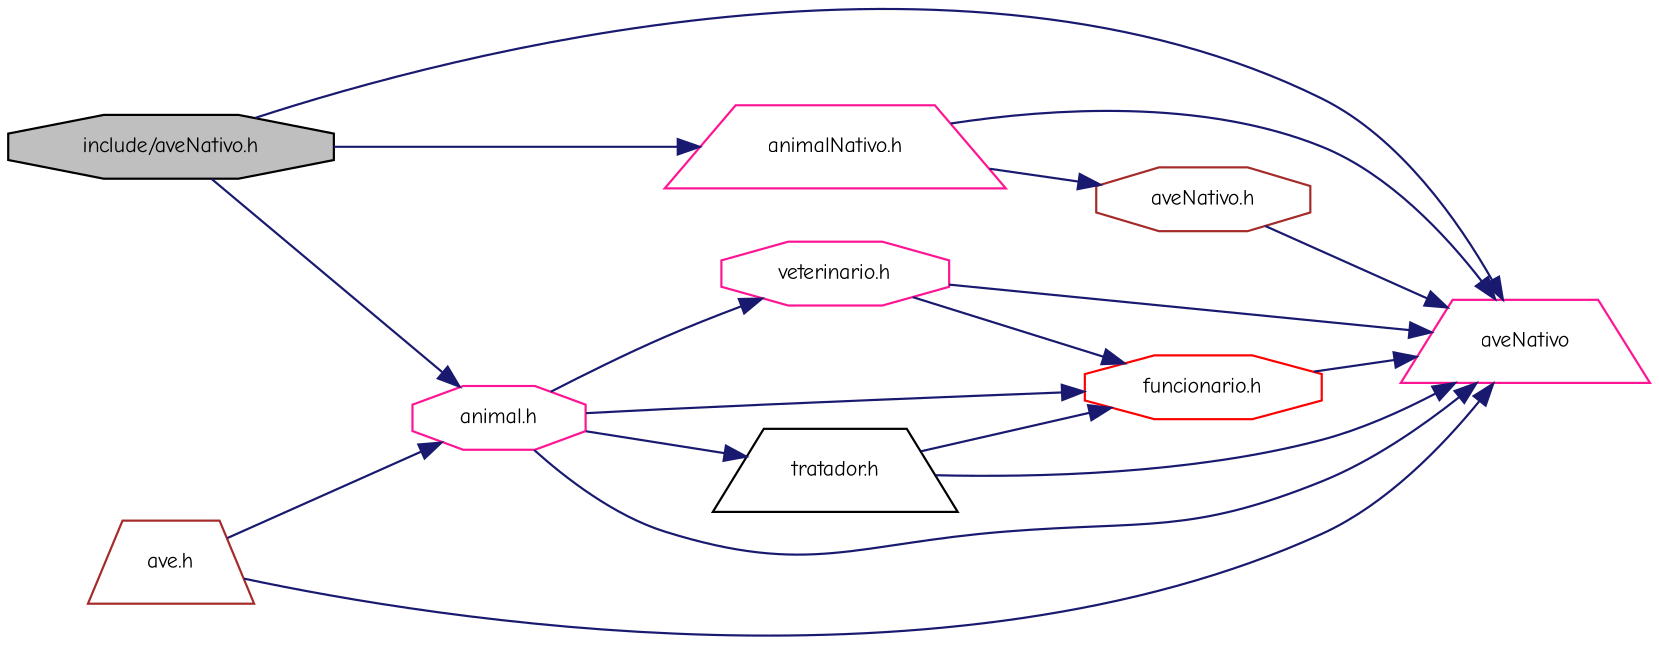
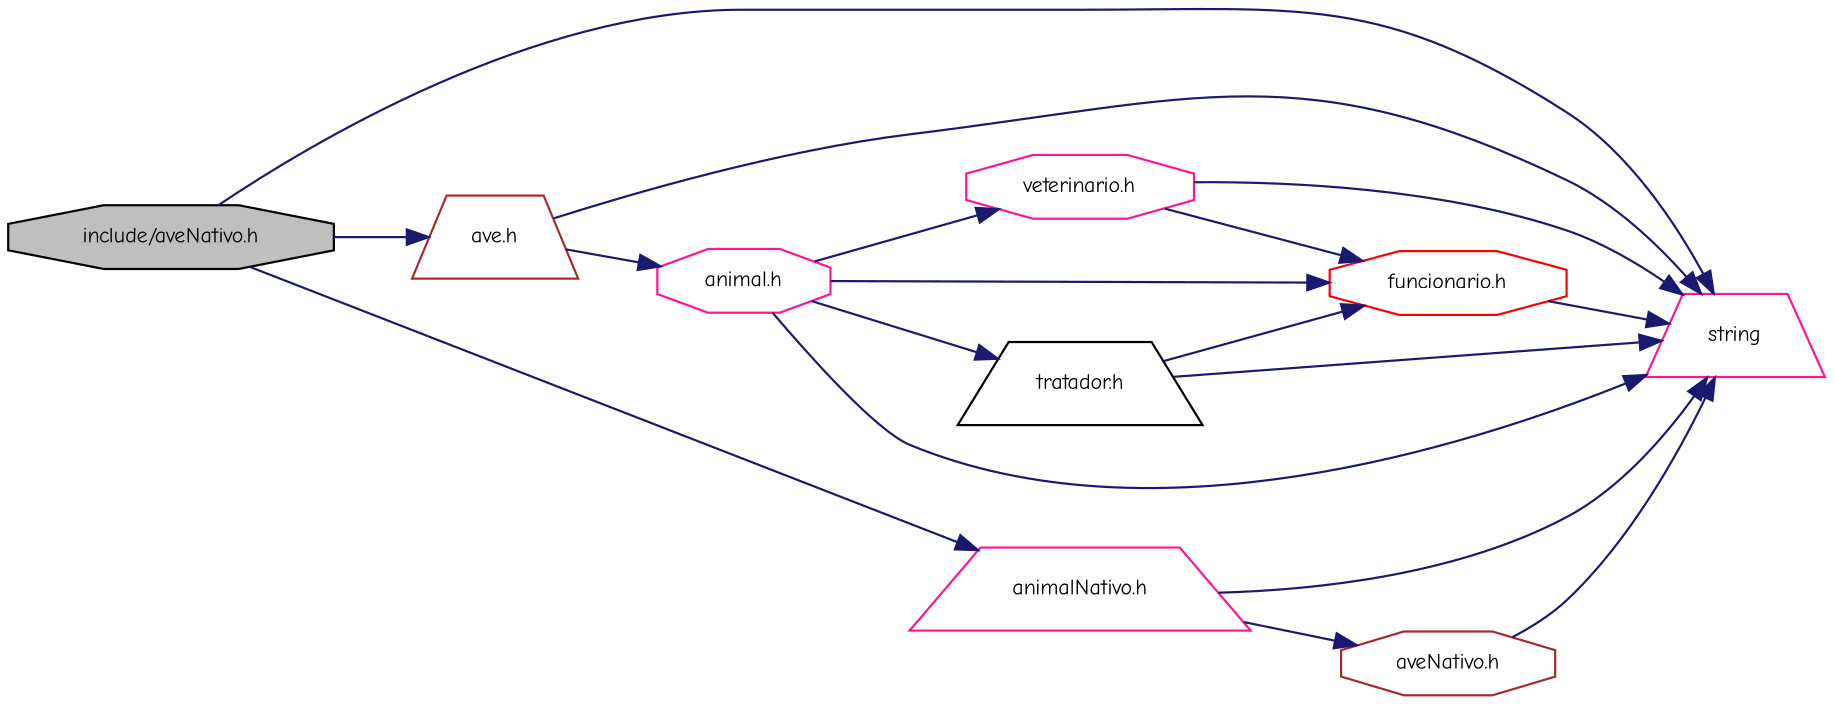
edge "include/aveNativo.h" -> "animal.h": now "include/aveNativo.h" -> "ave.h"
node "aveNativo": label "aveNativo" -> "string"
